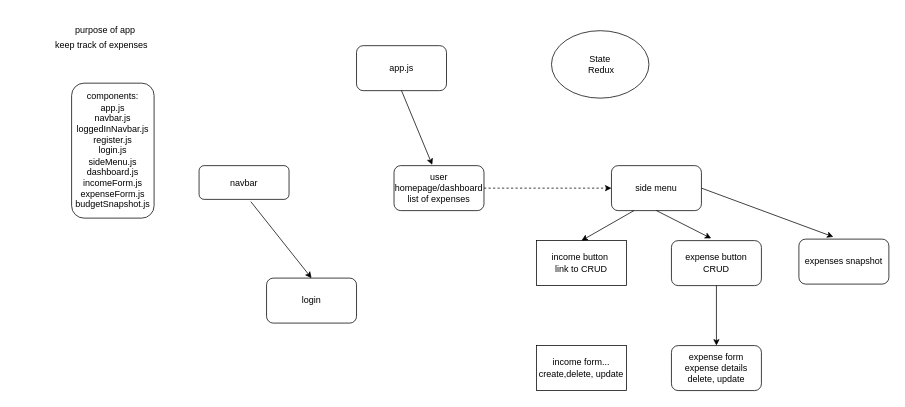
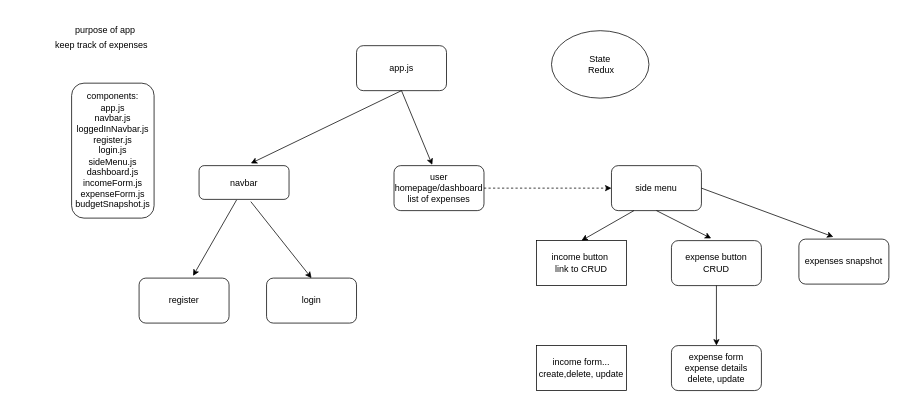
edge "app.js" -> "navbar": added
edge "navbar" -> "register": added
node "register": added
